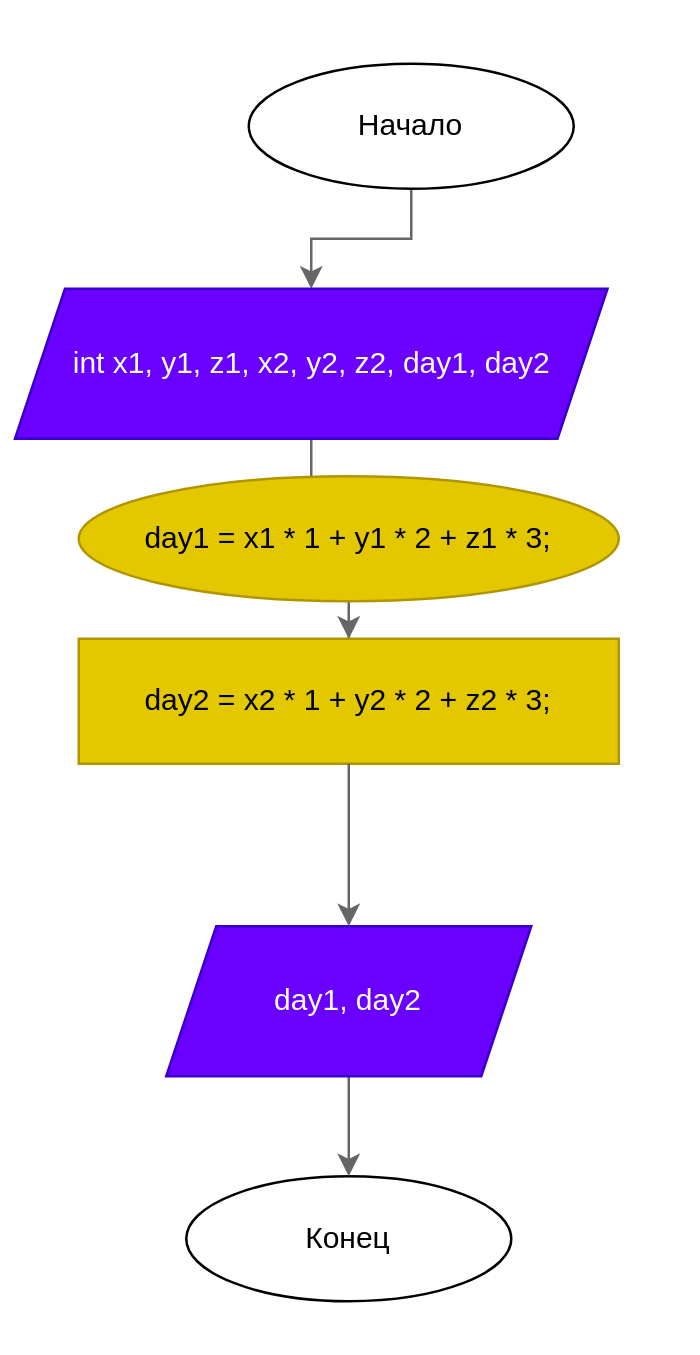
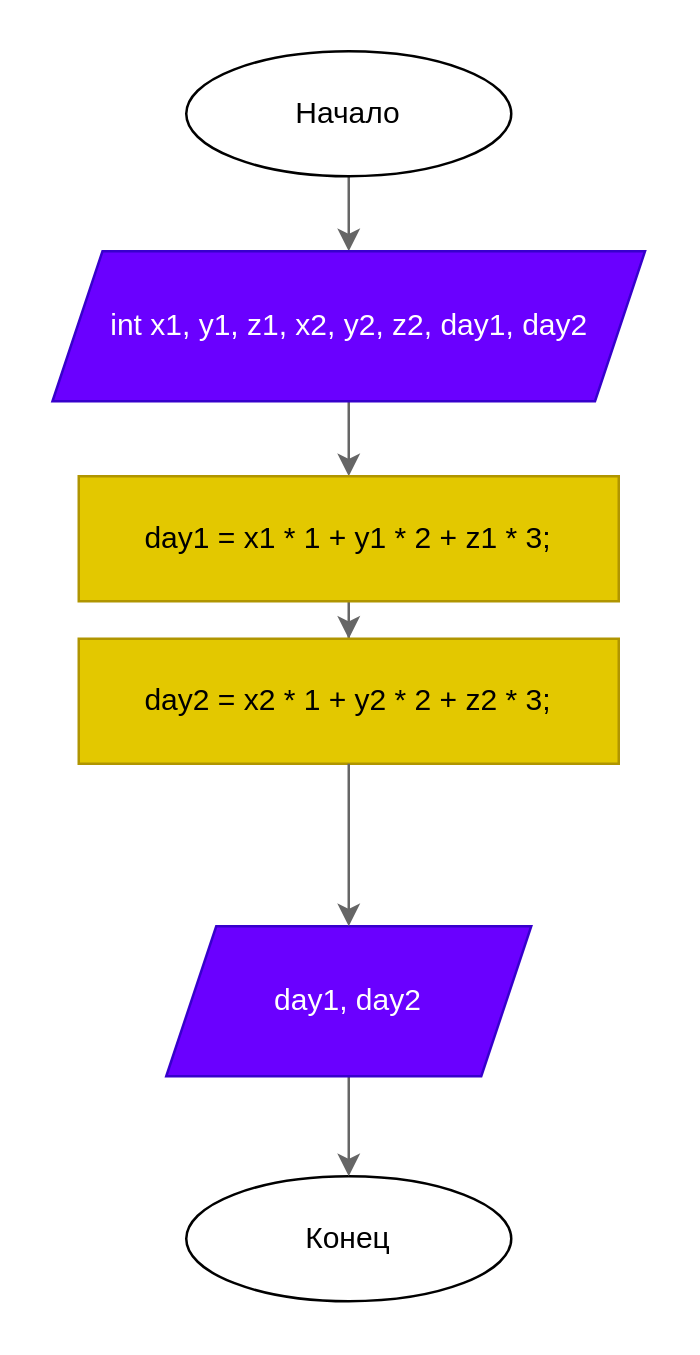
node "Начало": moved (411, 126) -> (349, 114)
node "int x1, y1, z1, x2, y2, z2, day1, day2": moved (311, 364) -> (349, 326)
node "day1 = x1 * 1 + y1 * 2 + z1 * 3;": shape ellipse -> rectangle
